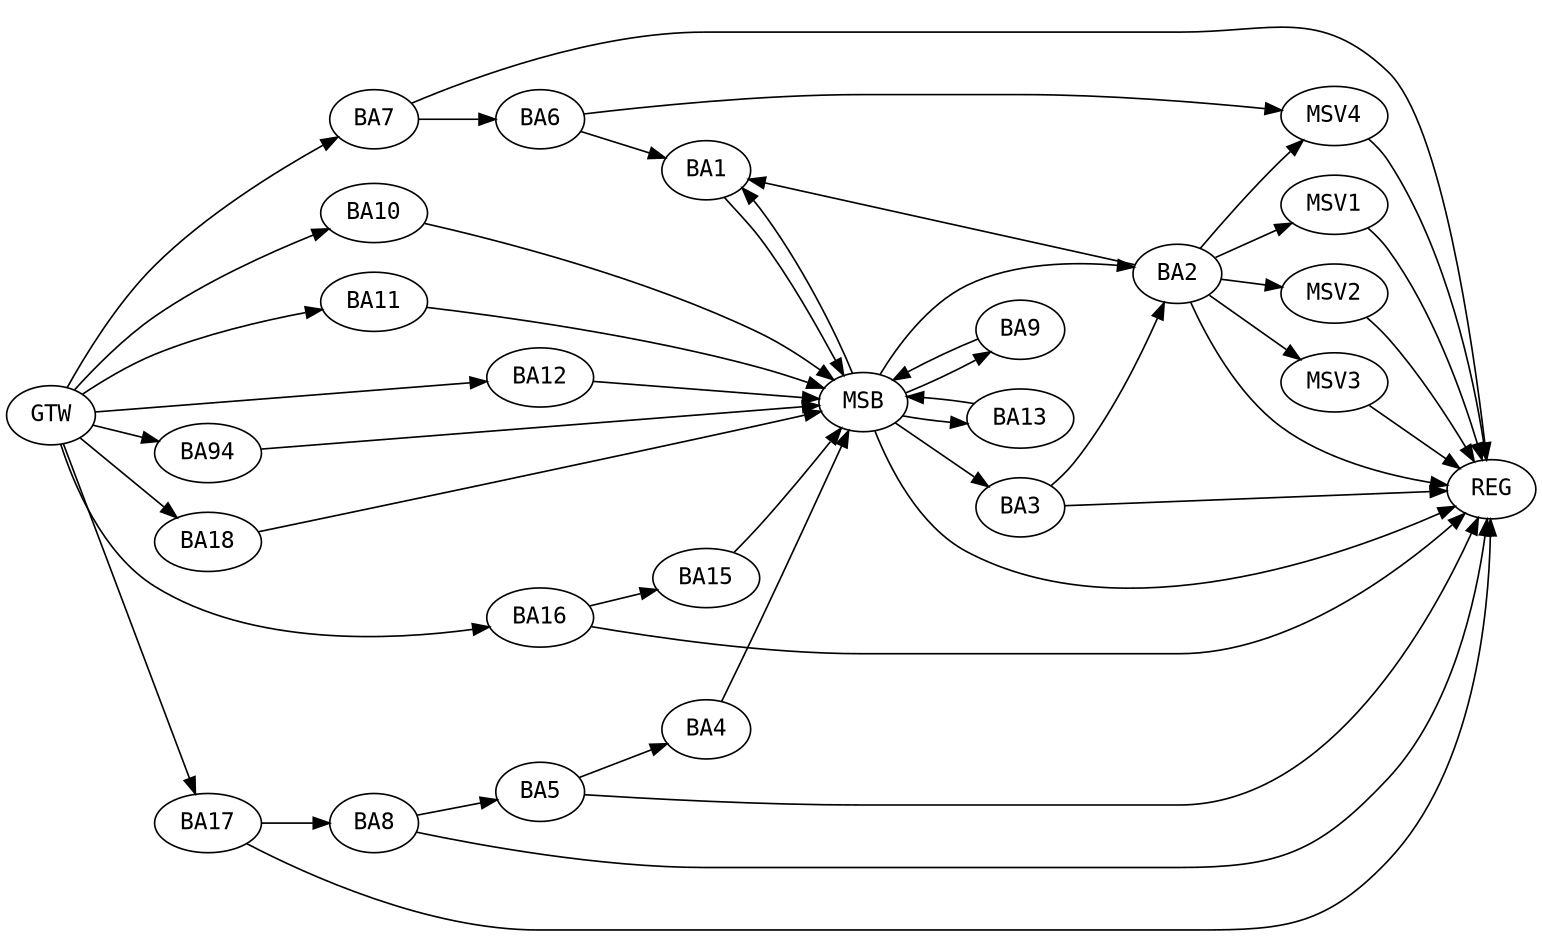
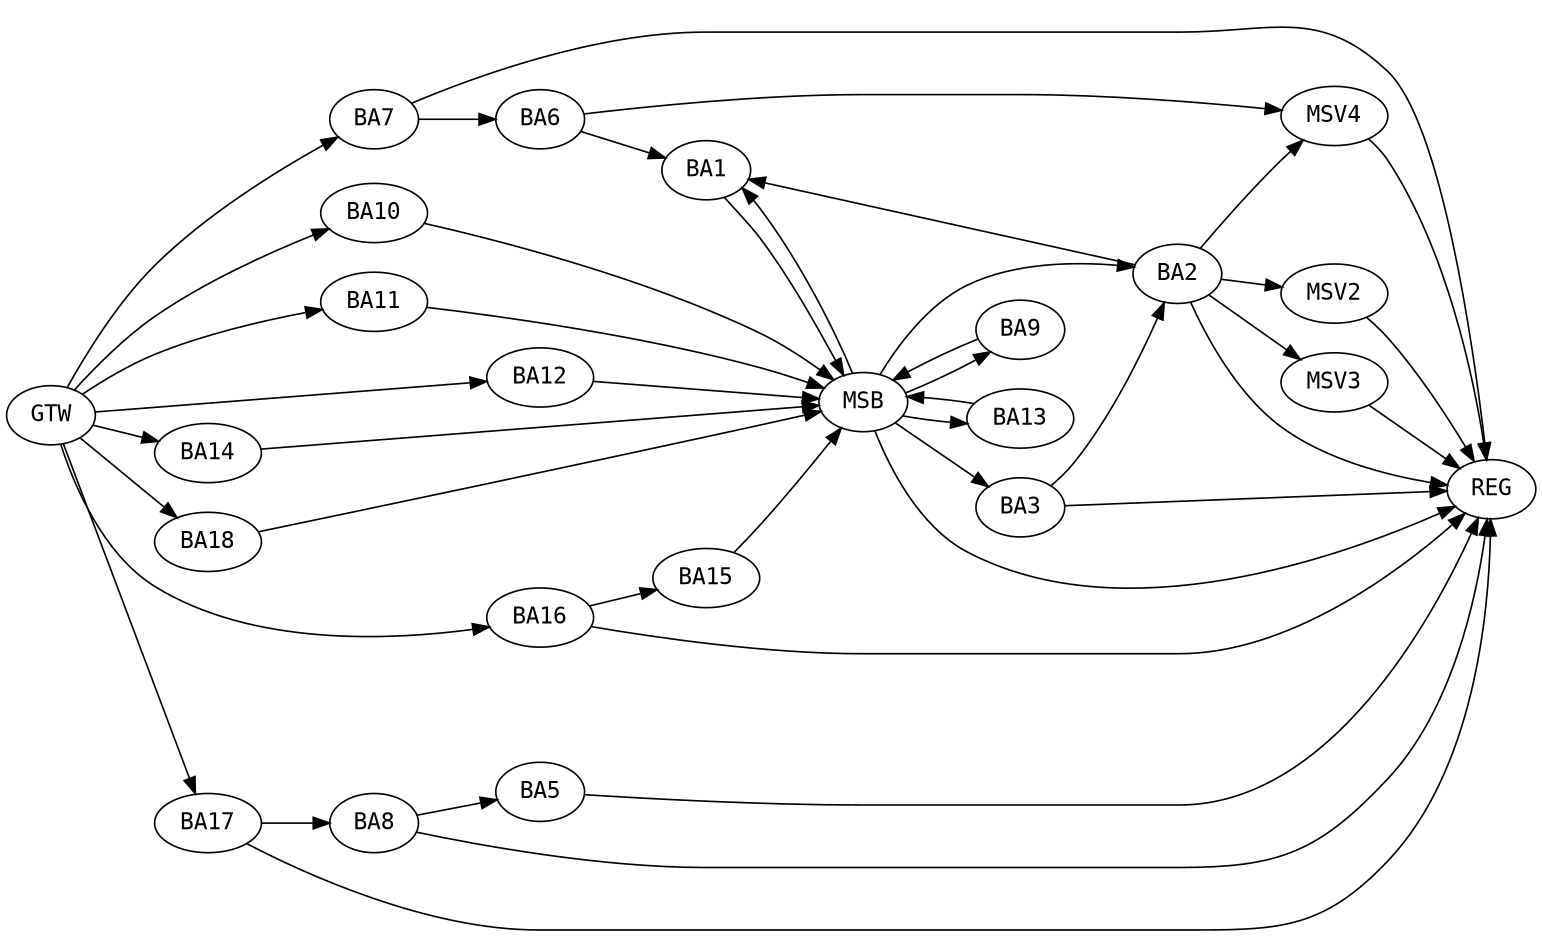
node "MSV1": removed
node "BA94": label "BA94" -> "BA14"
node "BA4": removed
